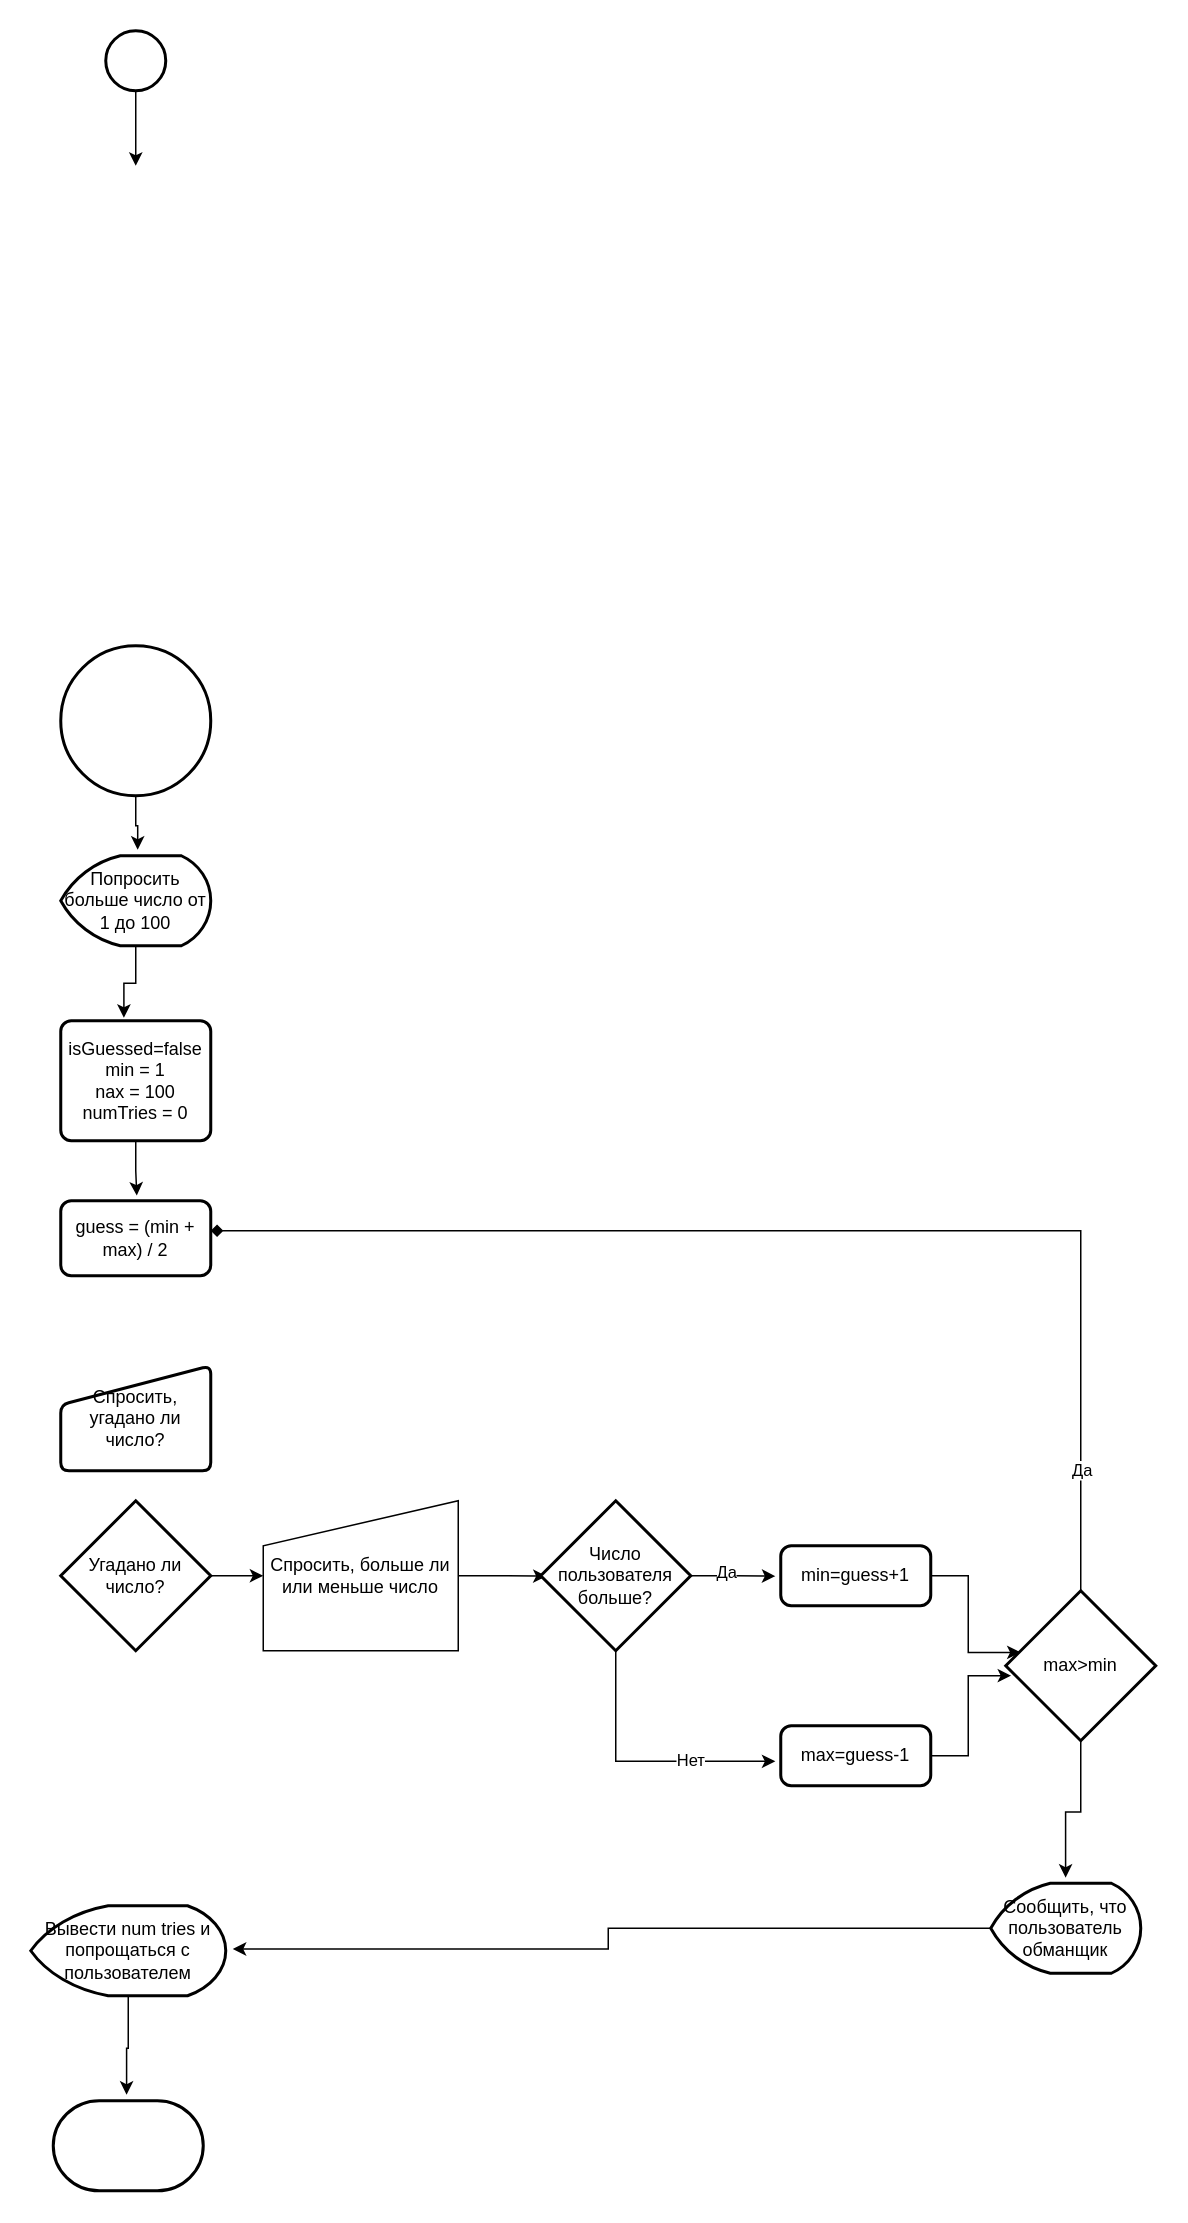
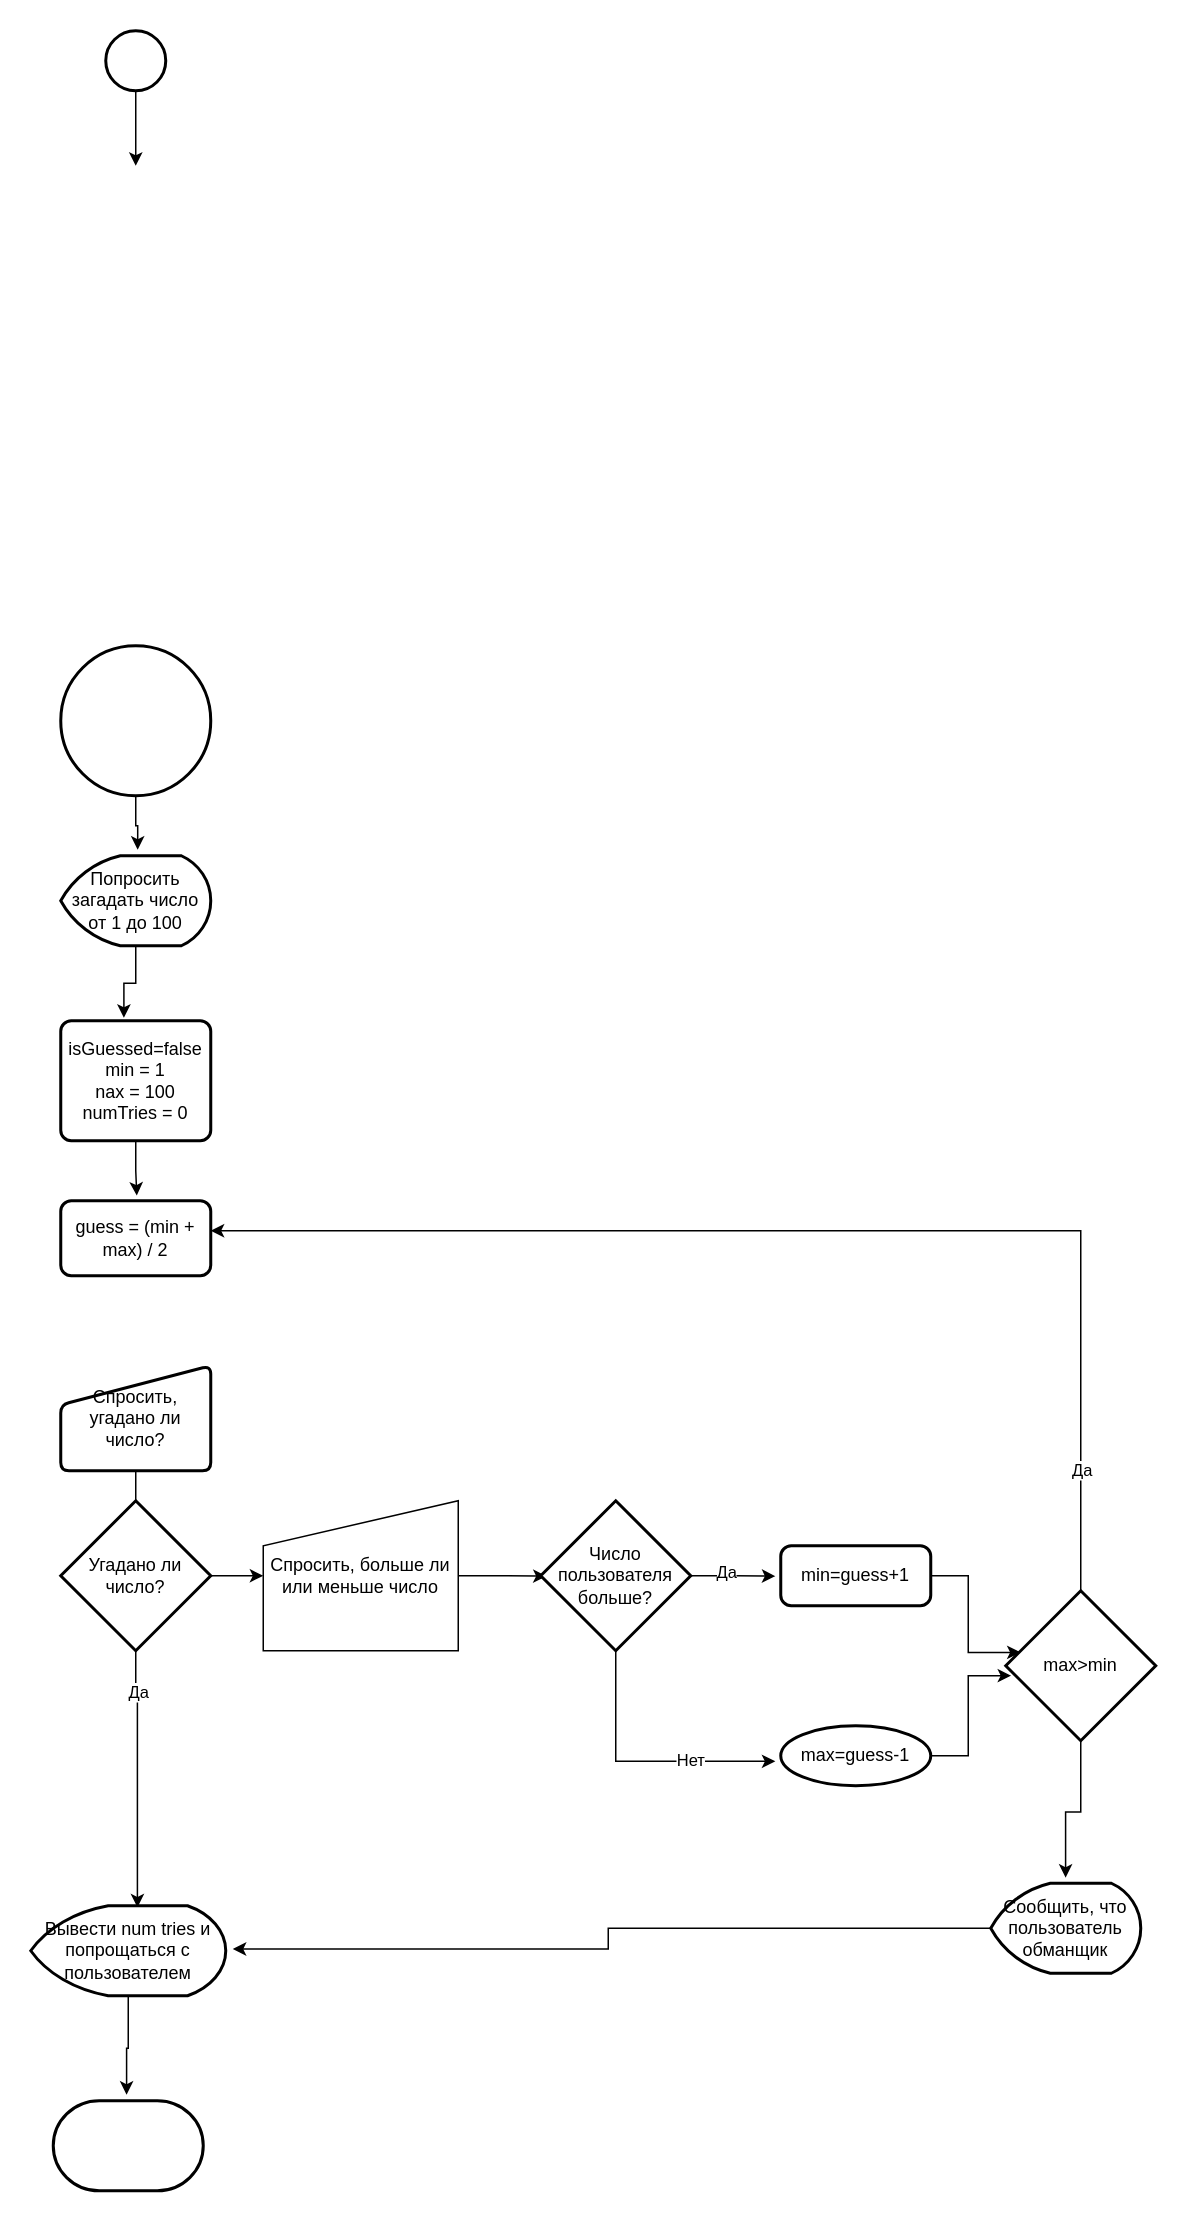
node "Попросить больше число от 1 до 100": label "Попросить больше число от 1 до 100" -> "Попросить загадать число от 1 до 100"
edge "max>min" -> "guess = (min + max) / 2": arrowhead diamond -> classic
node "max=guess-1": shape rounded rectangle -> ellipse
edge "Спросить, угадано ли число?" -> "Вывести num tries и попрощаться с пользователем": added, label "Да"
